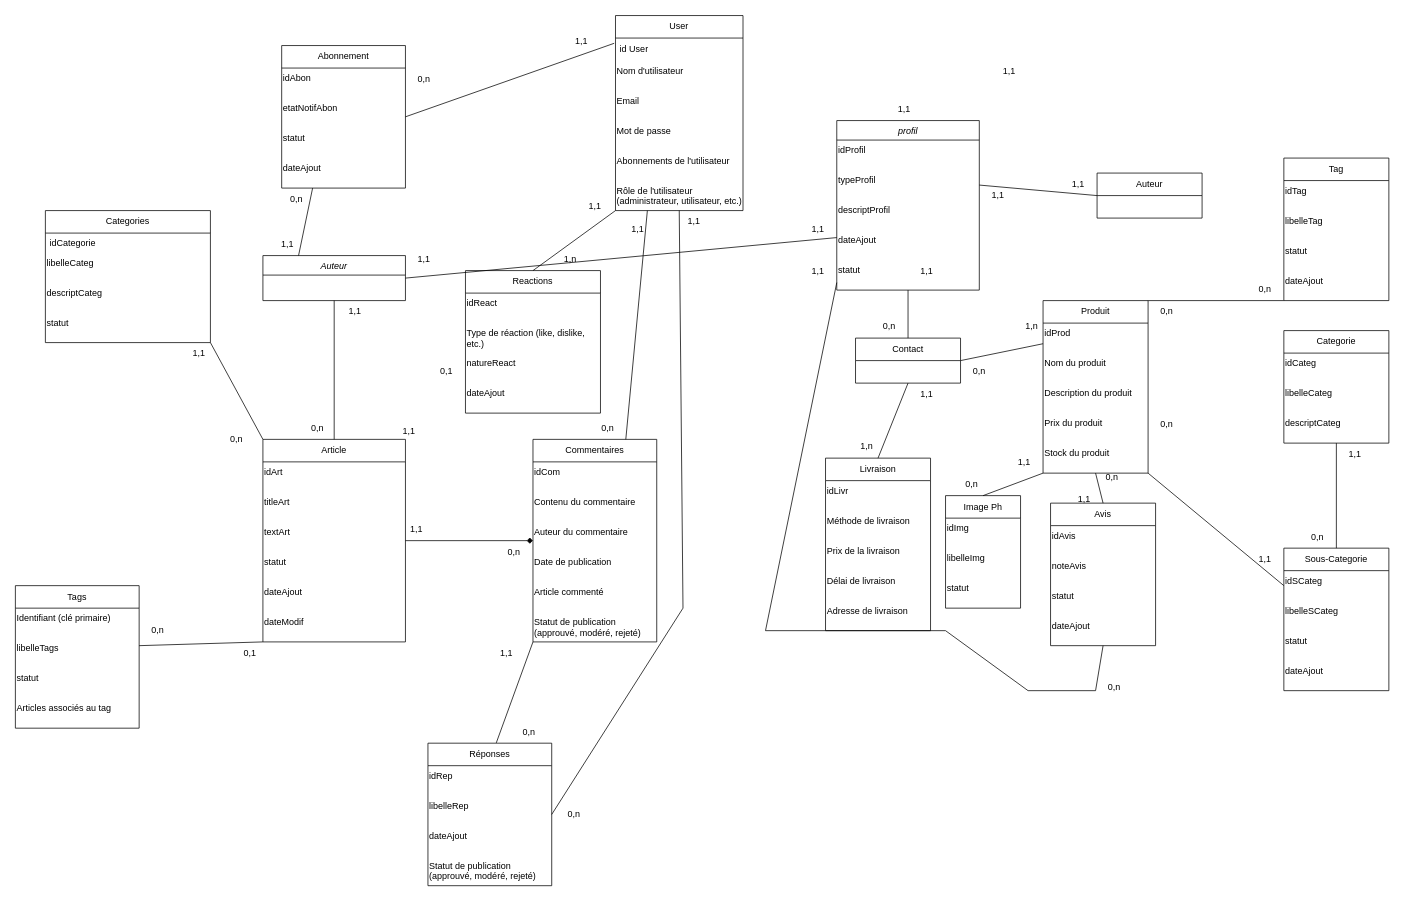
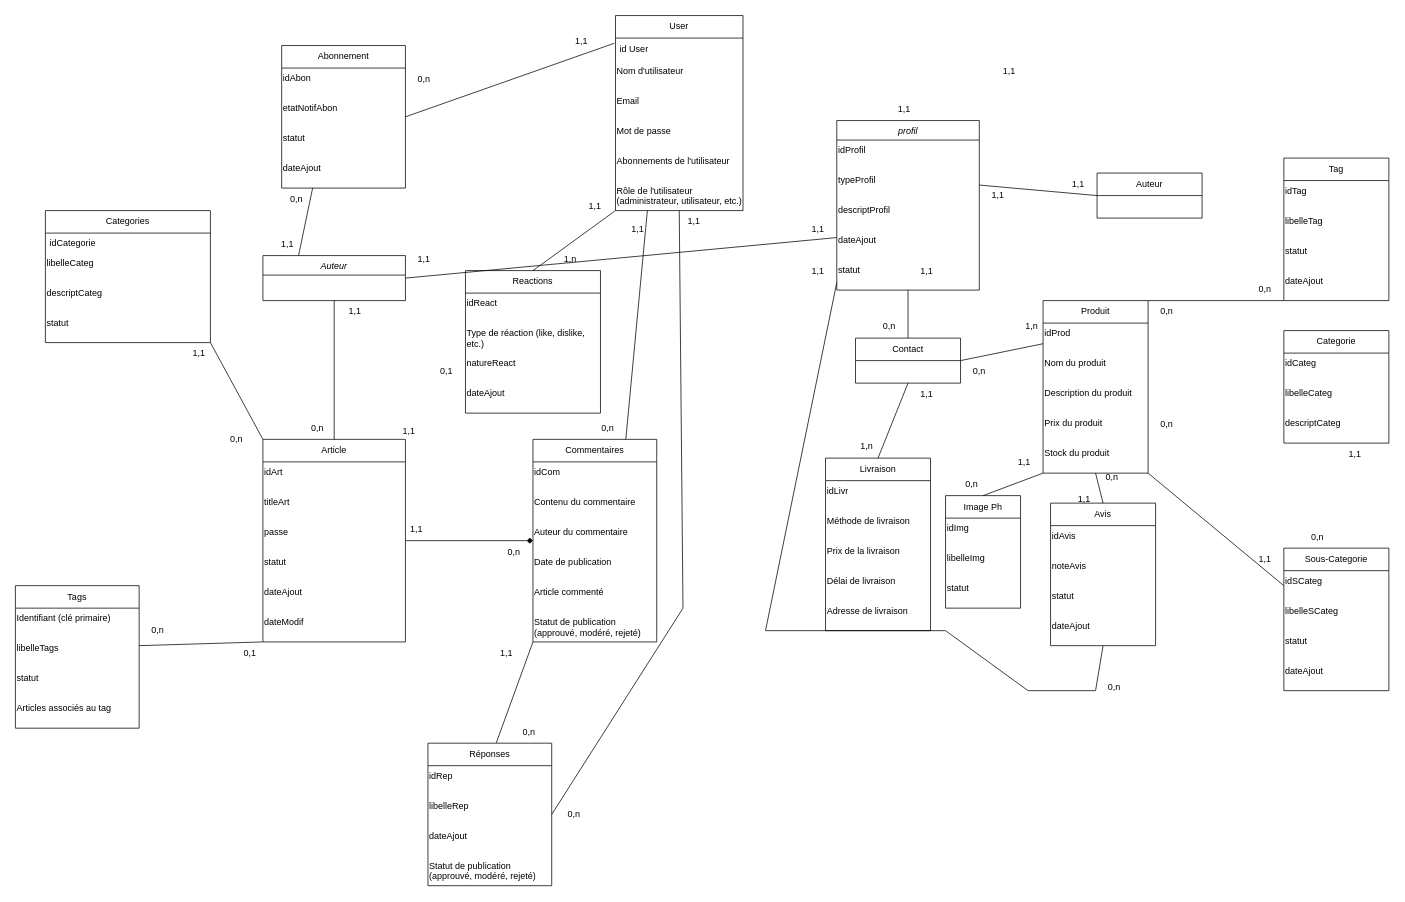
edge "Categorie" -- "Sous-Categorie": removed
node "textArt": label "textArt" -> "passe"
